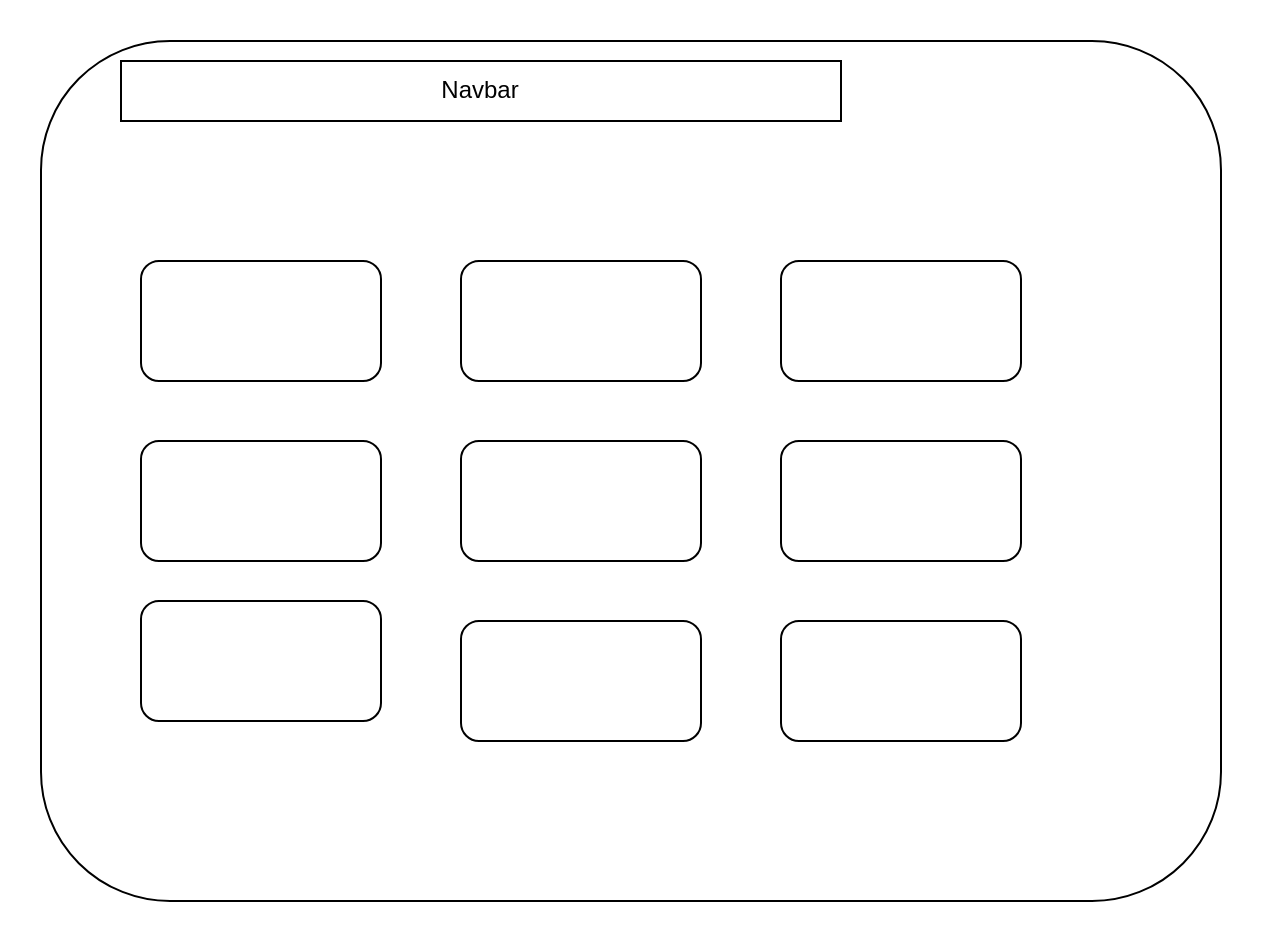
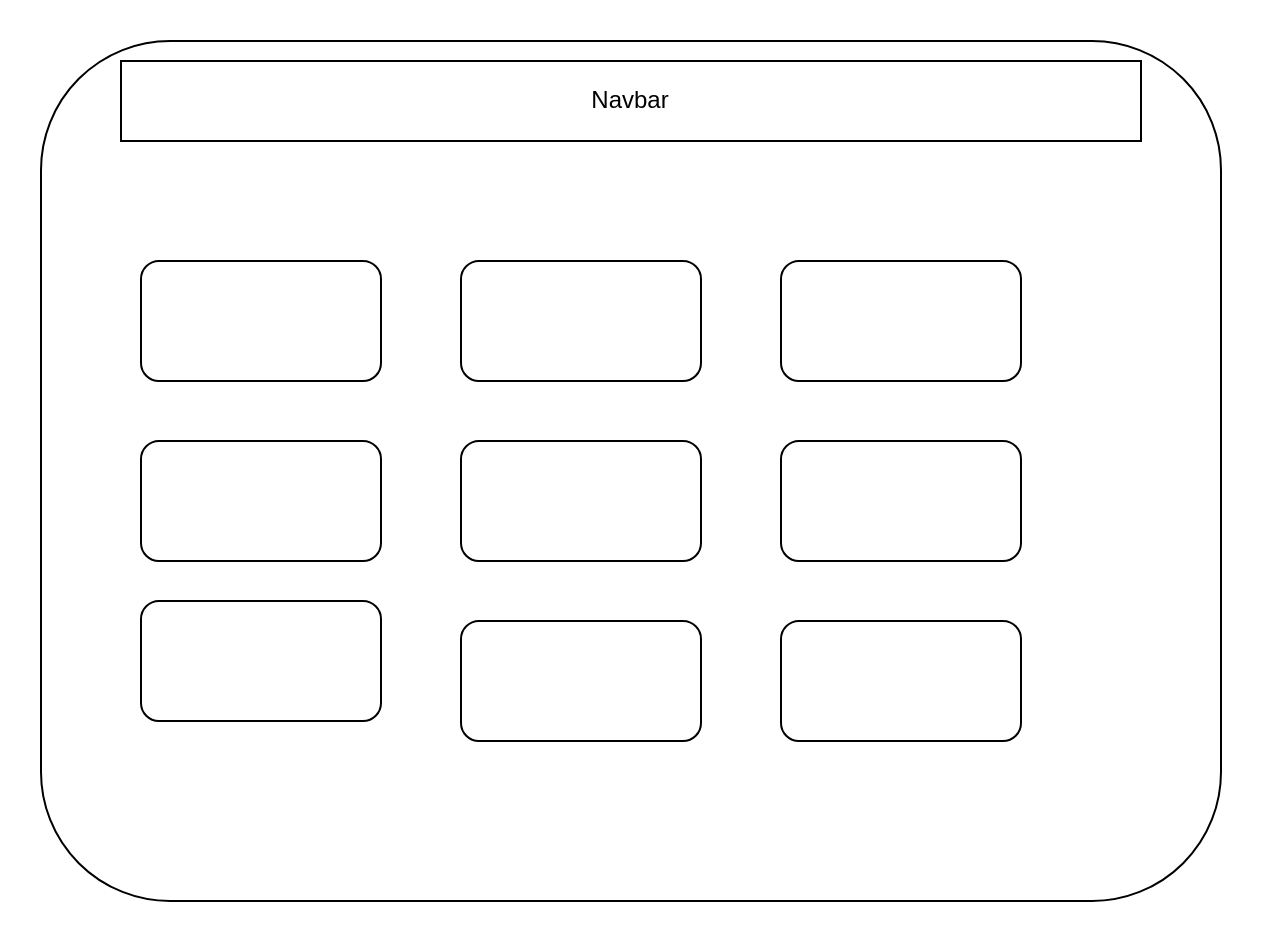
node "Navbar": size 720x60 -> 1020x80
